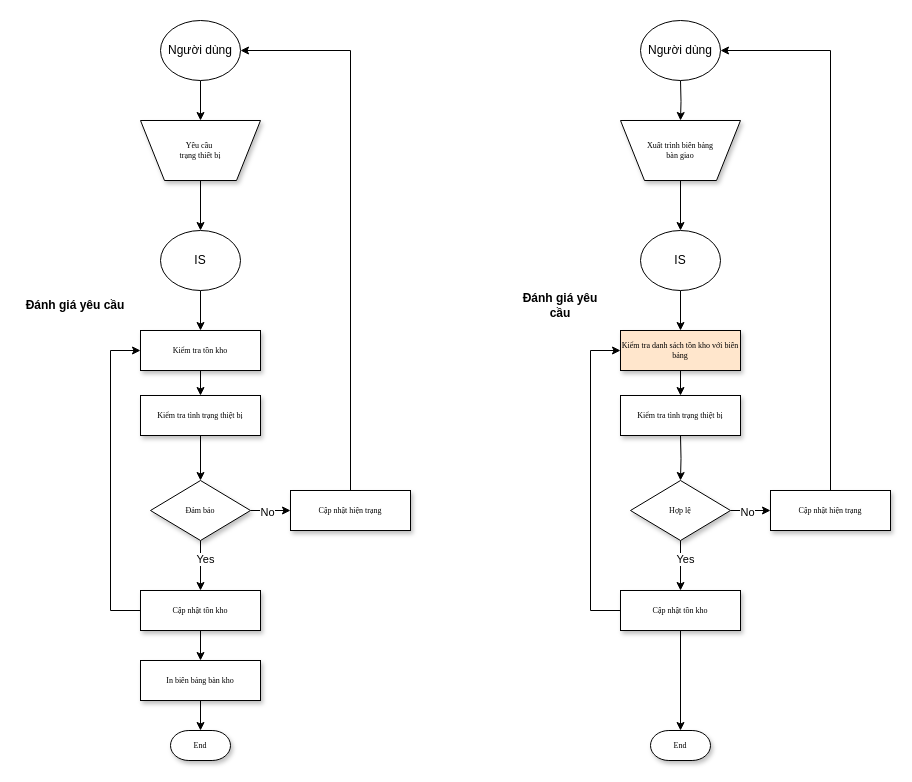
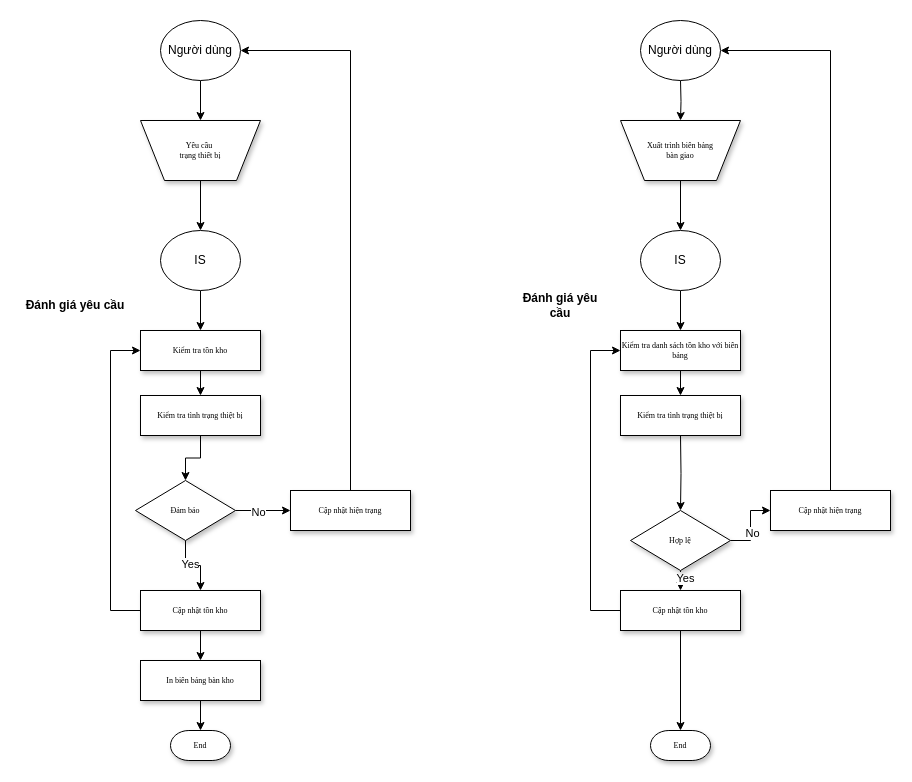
node "Kiểm tra danh sách tồn kho với biên bảng": fillcolor #ffe6cc -> #ffffff
node "Đảm bảo": moved (201, 511) -> (186, 511)
node "Hợp lệ": moved (681, 511) -> (681, 541)
